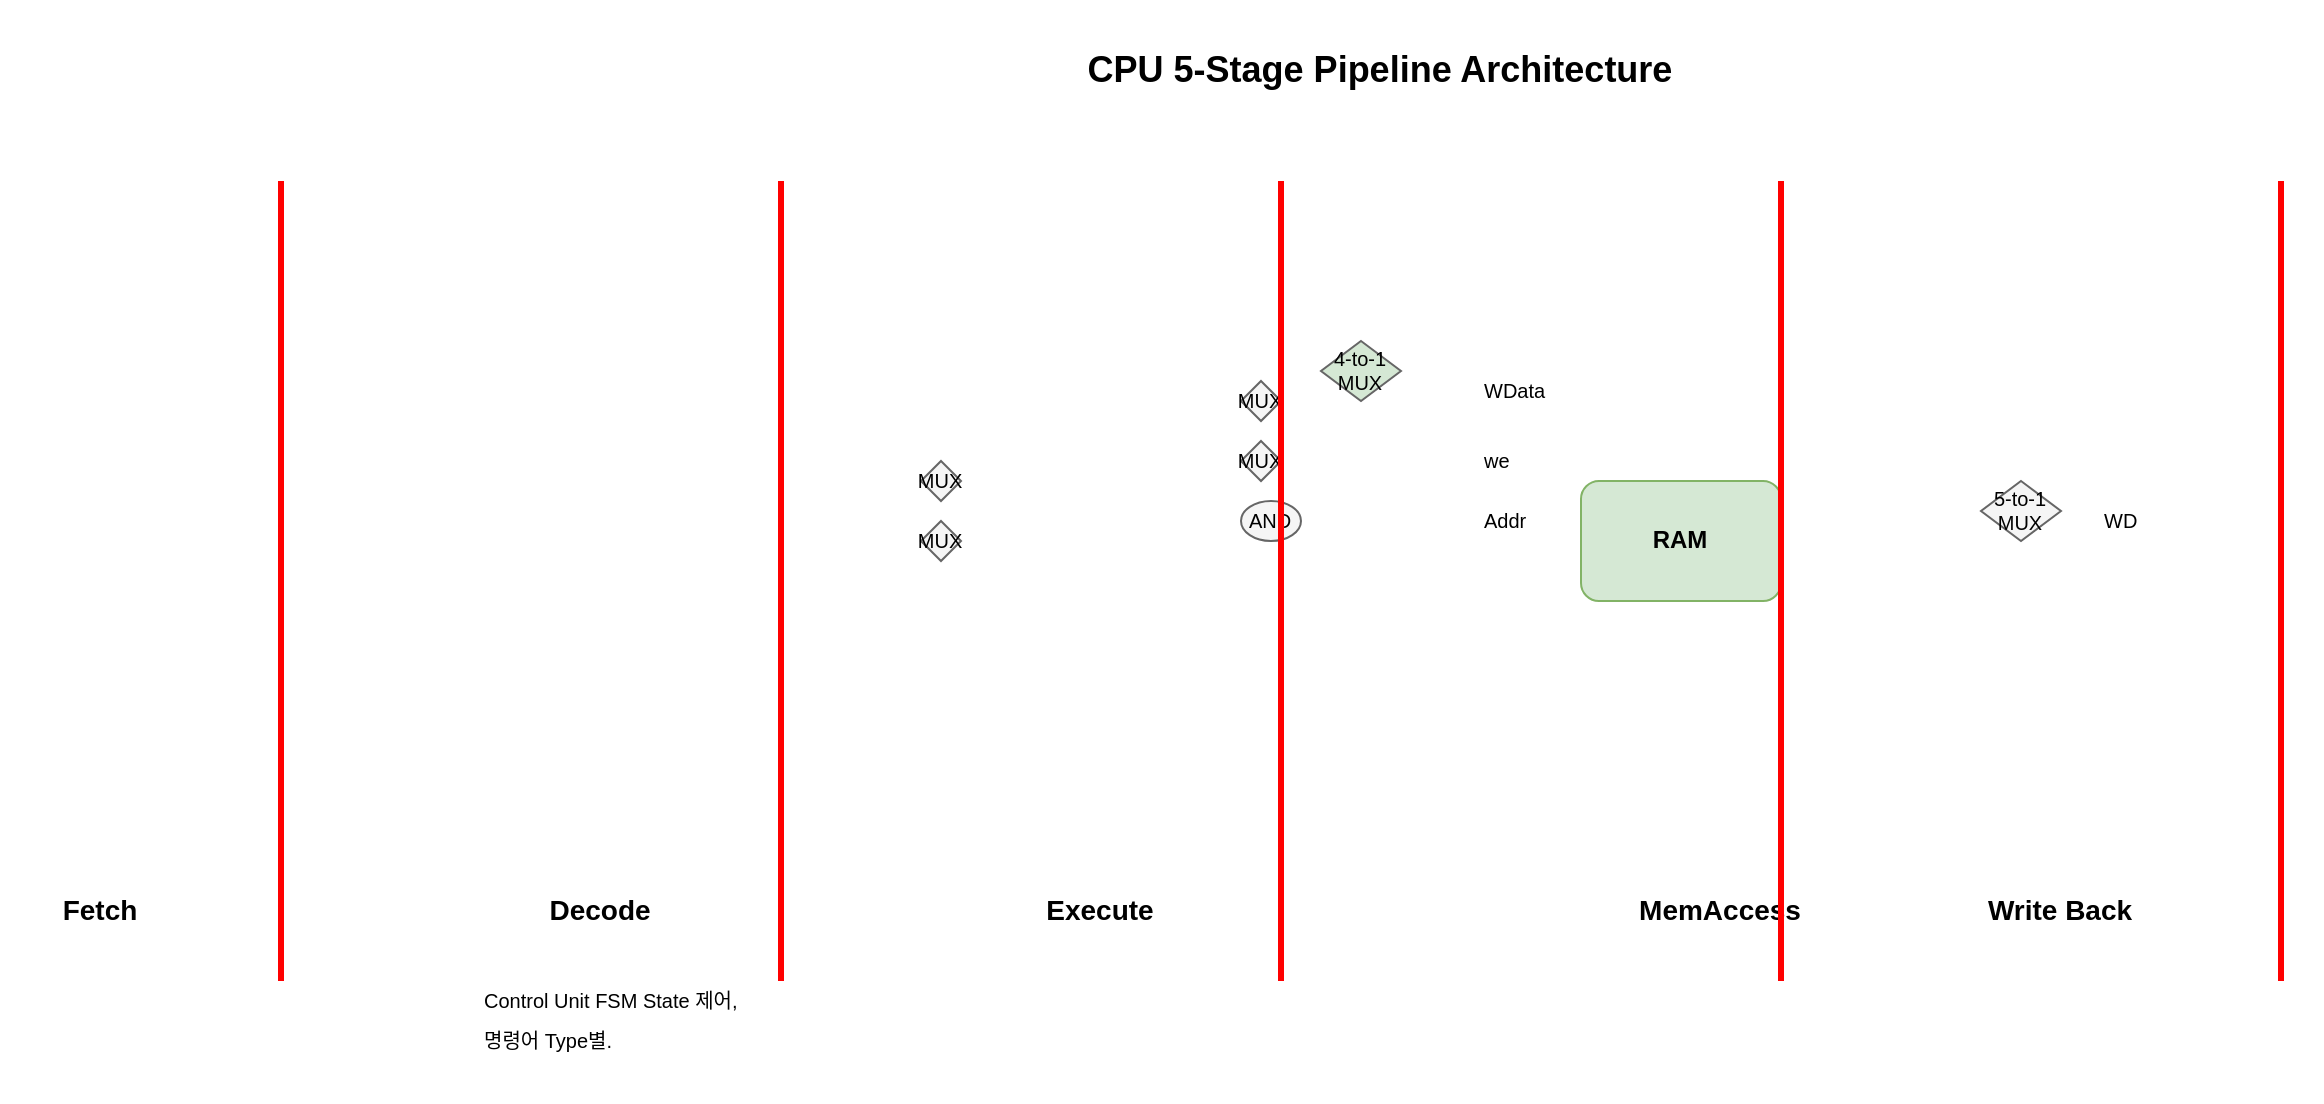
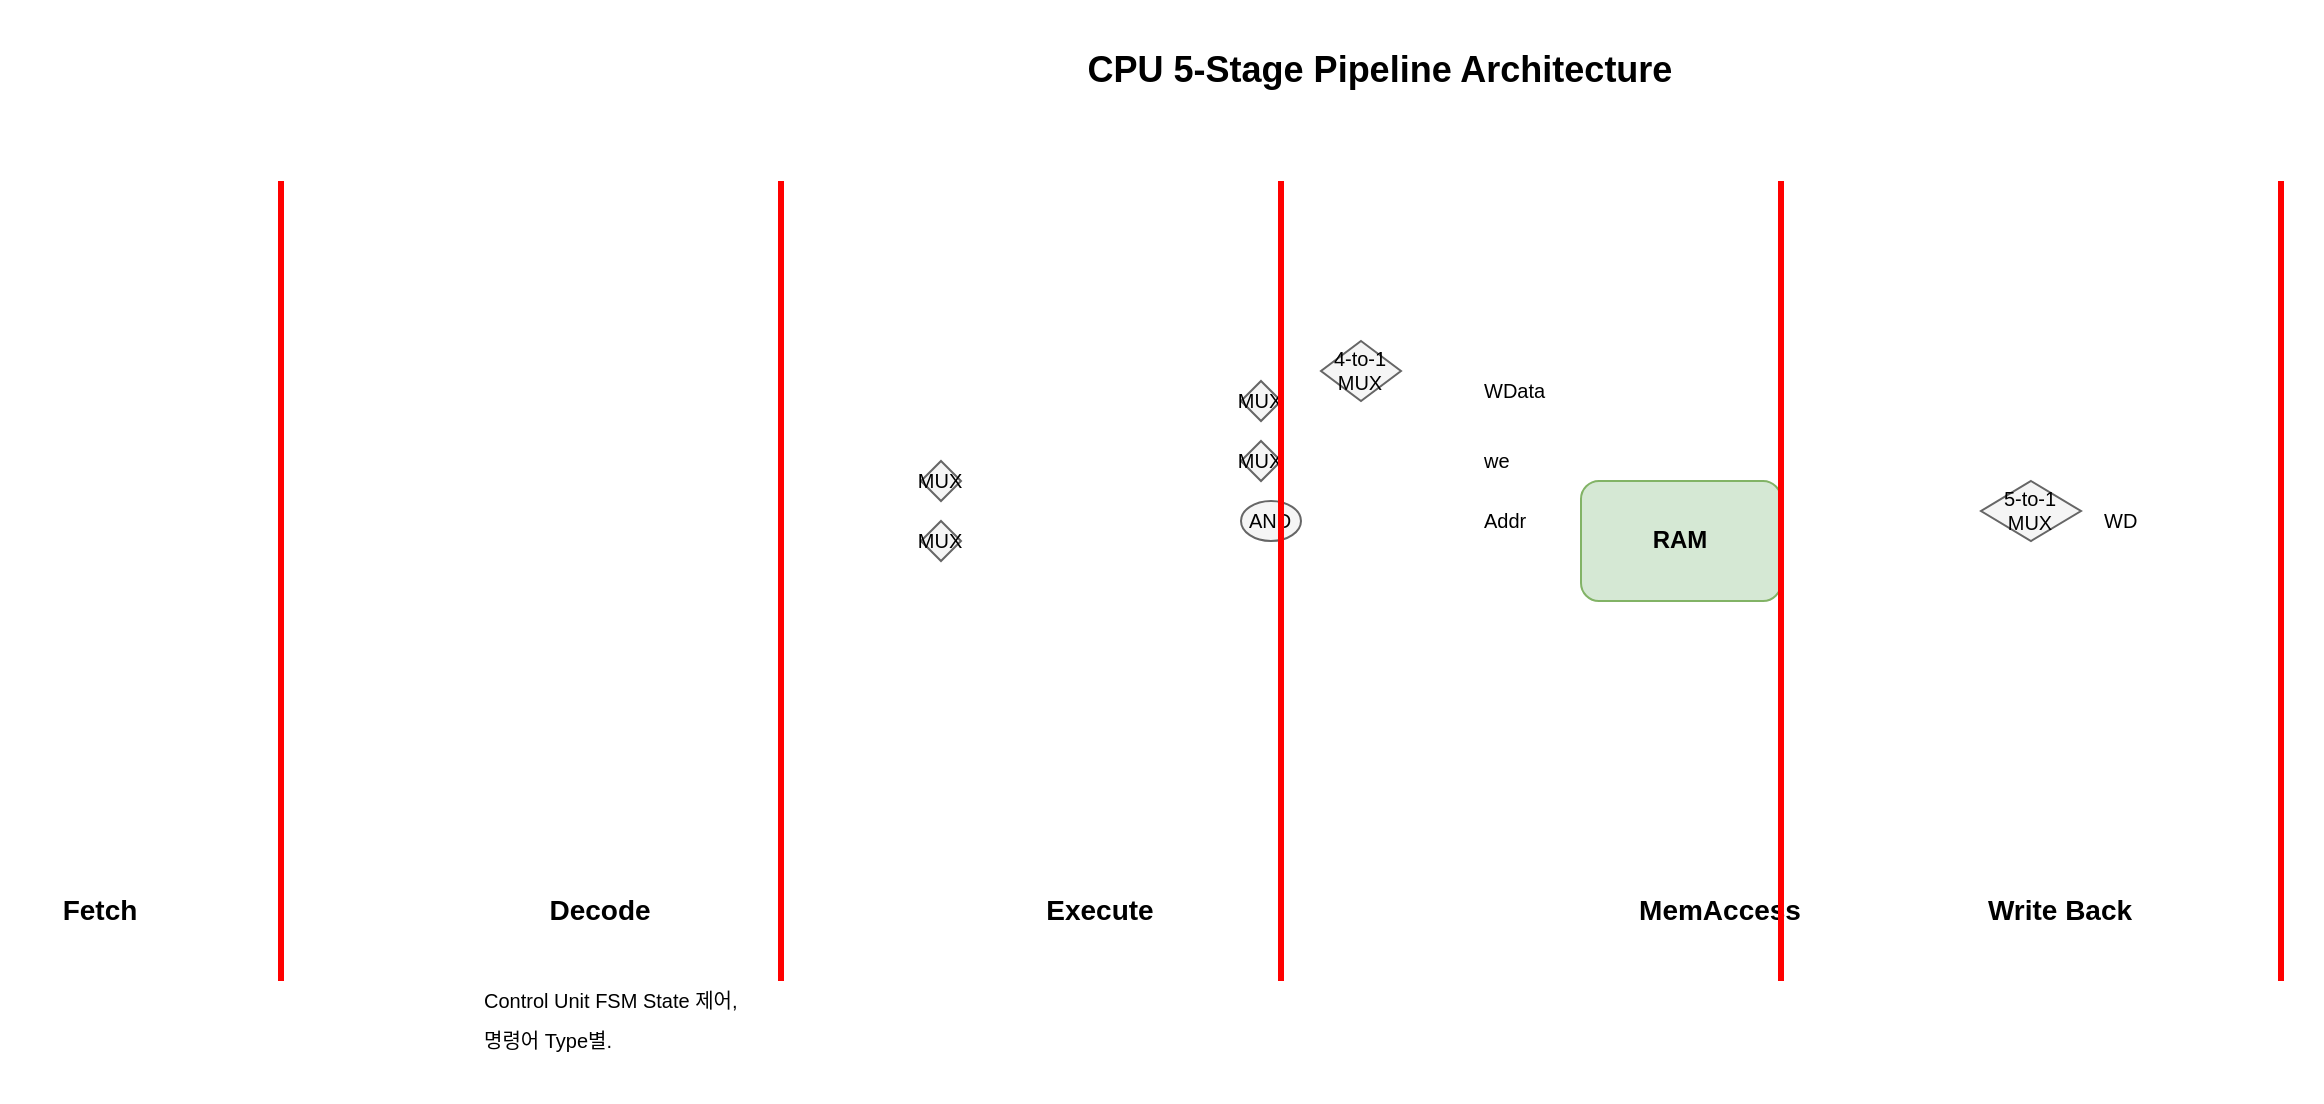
node "4-to-1 MUX": fillcolor #d5e8d4 -> #f5f5f5
node "5-to-1 MUX": size 80x60 -> 100x60
